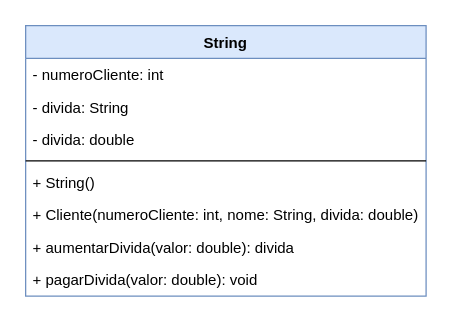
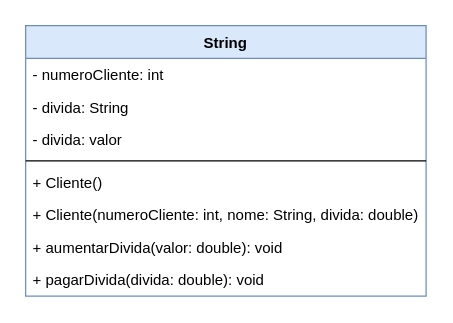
node "- divida: double": label "- divida: double" -> "- divida: valor"
node "+ String()": label "+ String()" -> "+ Cliente()"
node "+ aumentarDivida(valor: double): divida": label "+ aumentarDivida(valor: double): divida" -> "+ aumentarDivida(valor: double): void"
node "+ pagarDivida(valor: double): void": label "+ pagarDivida(valor: double): void" -> "+ pagarDivida(divida: double): void"
